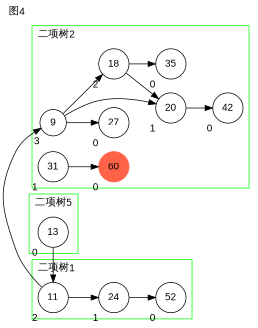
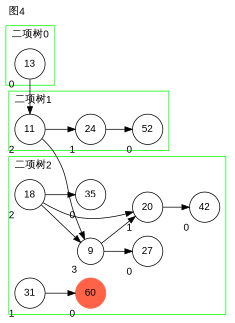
edge "9 3" -> "18 2": reversed
cluster "二项树5": label "二项树5" -> "二项树0"
